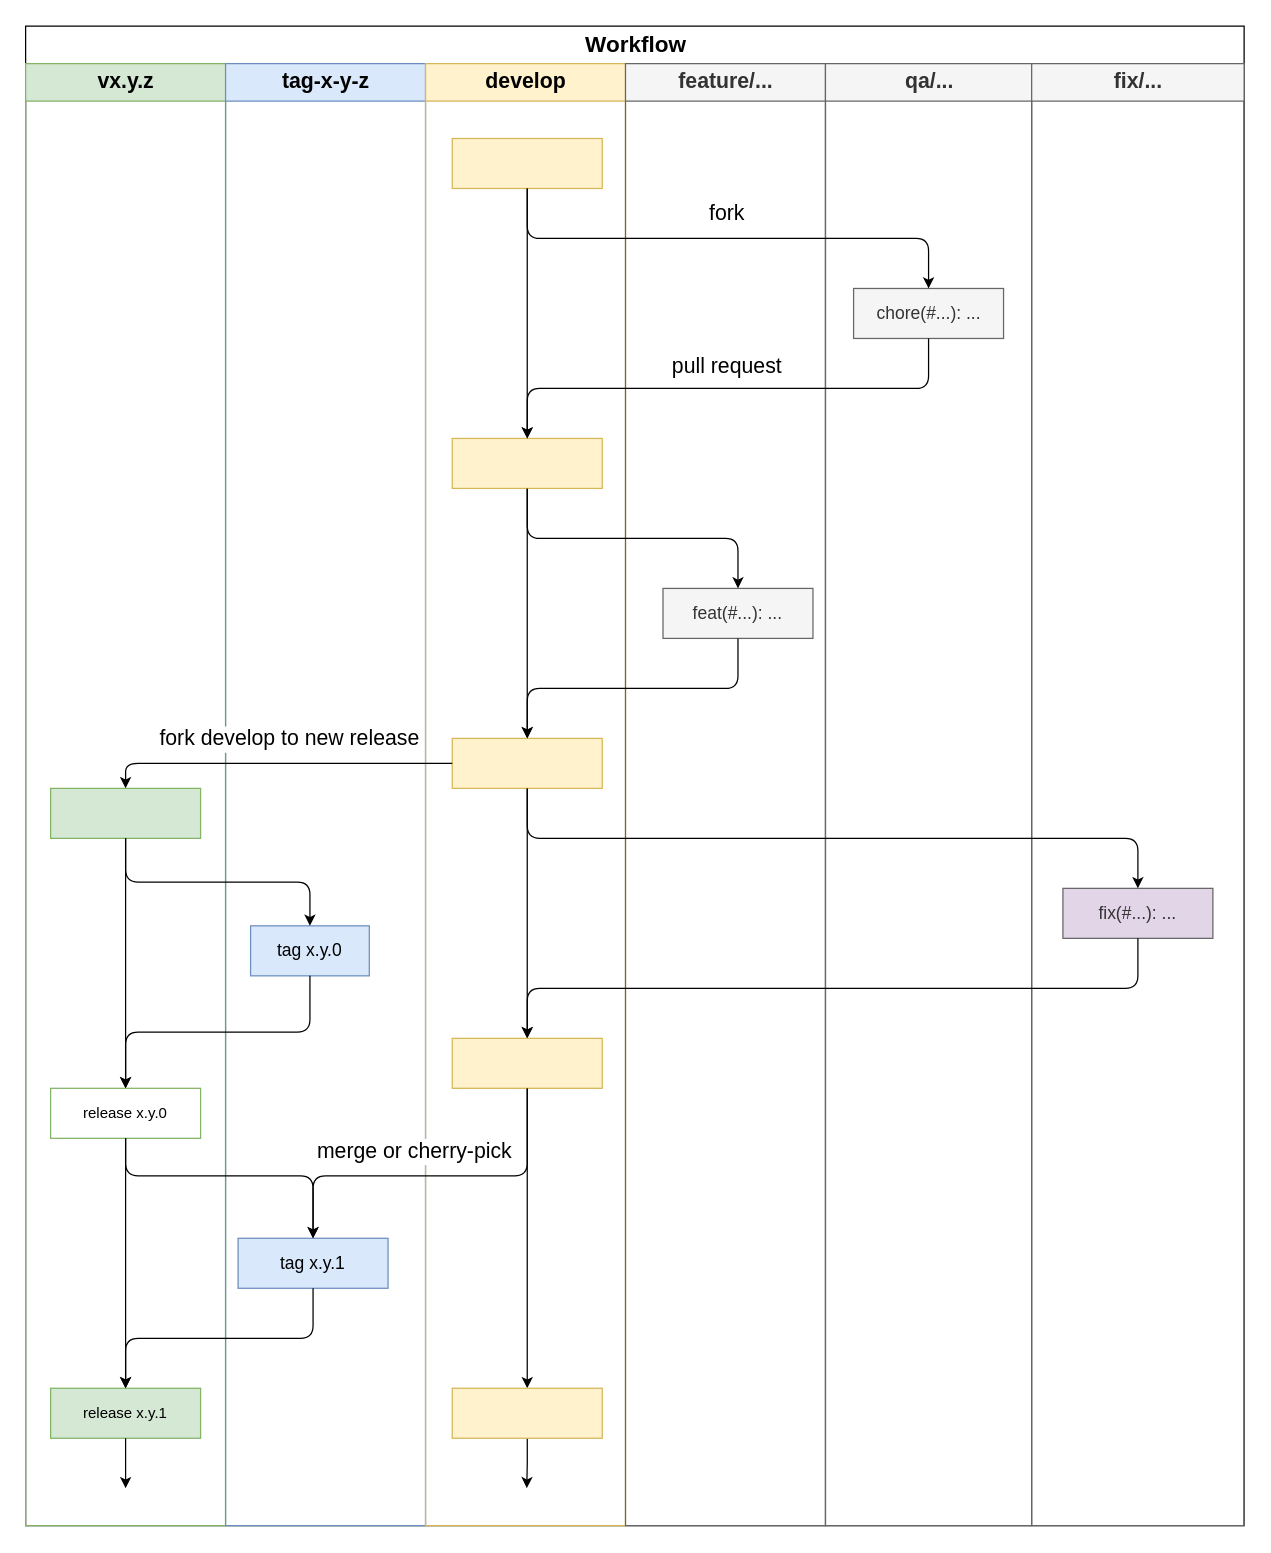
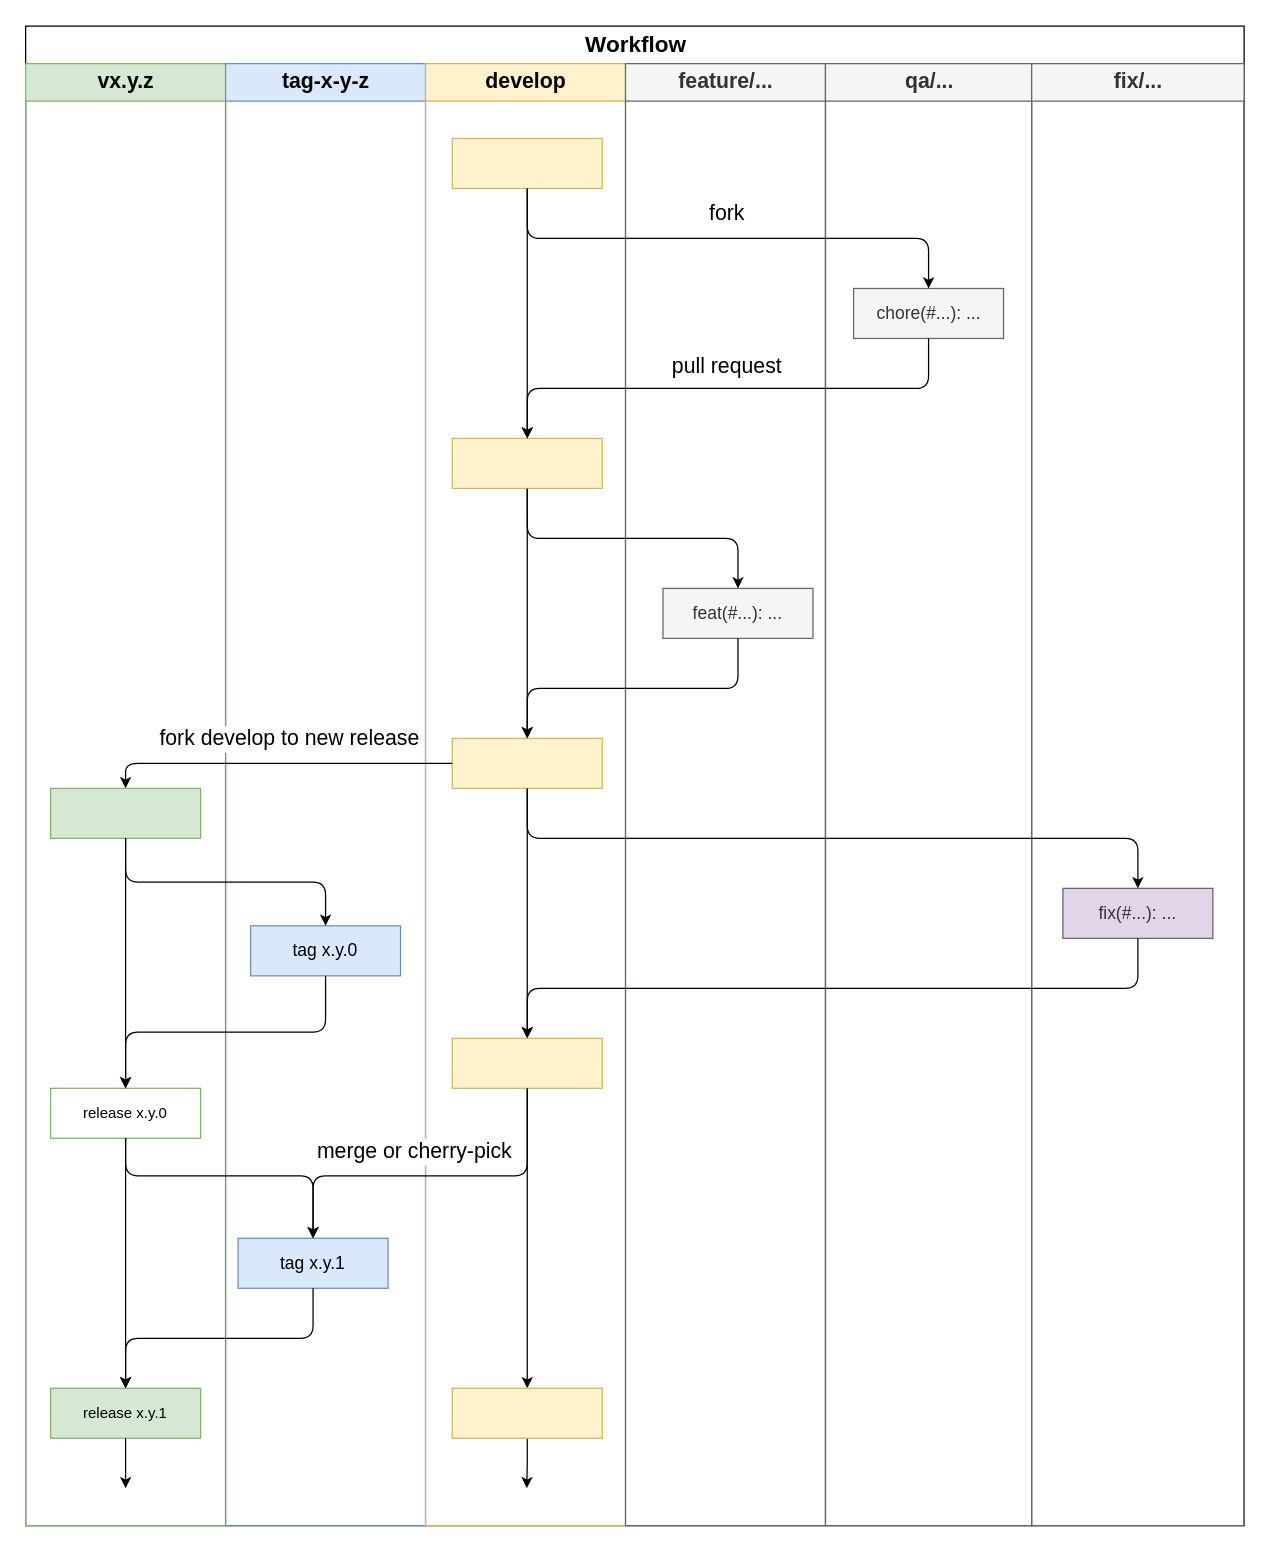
node "tag x.y.0": size 119x50 -> 150x50
